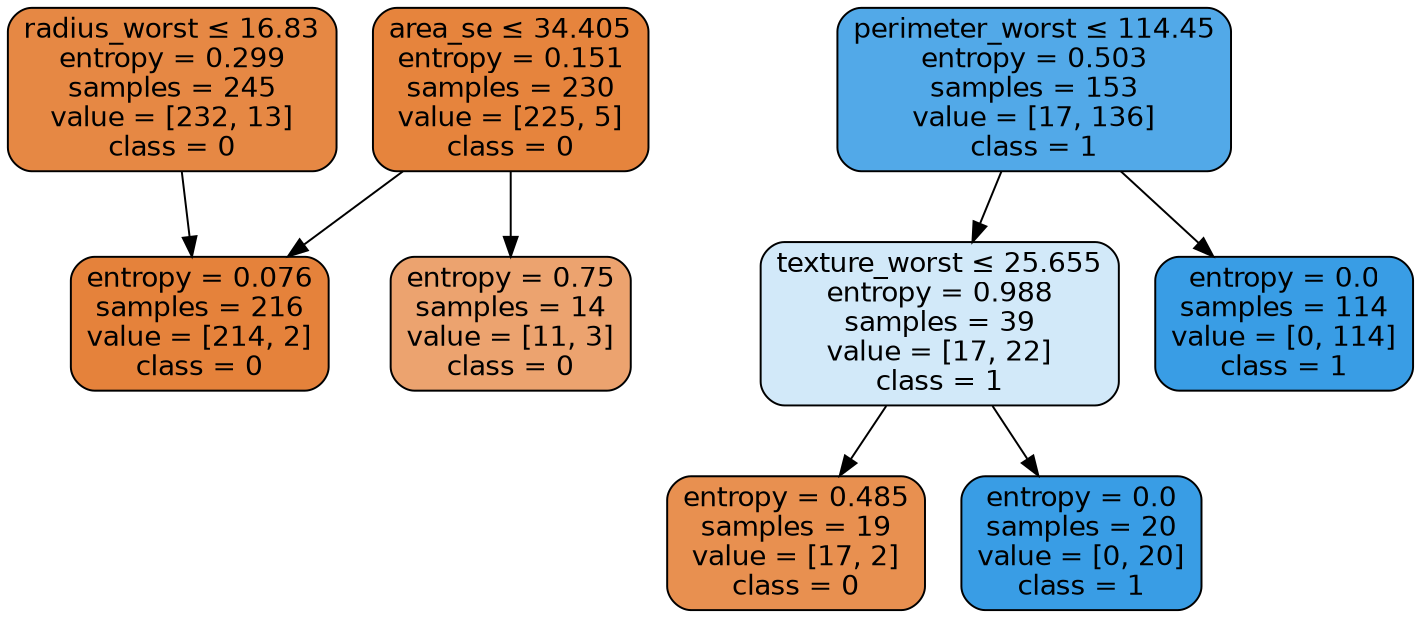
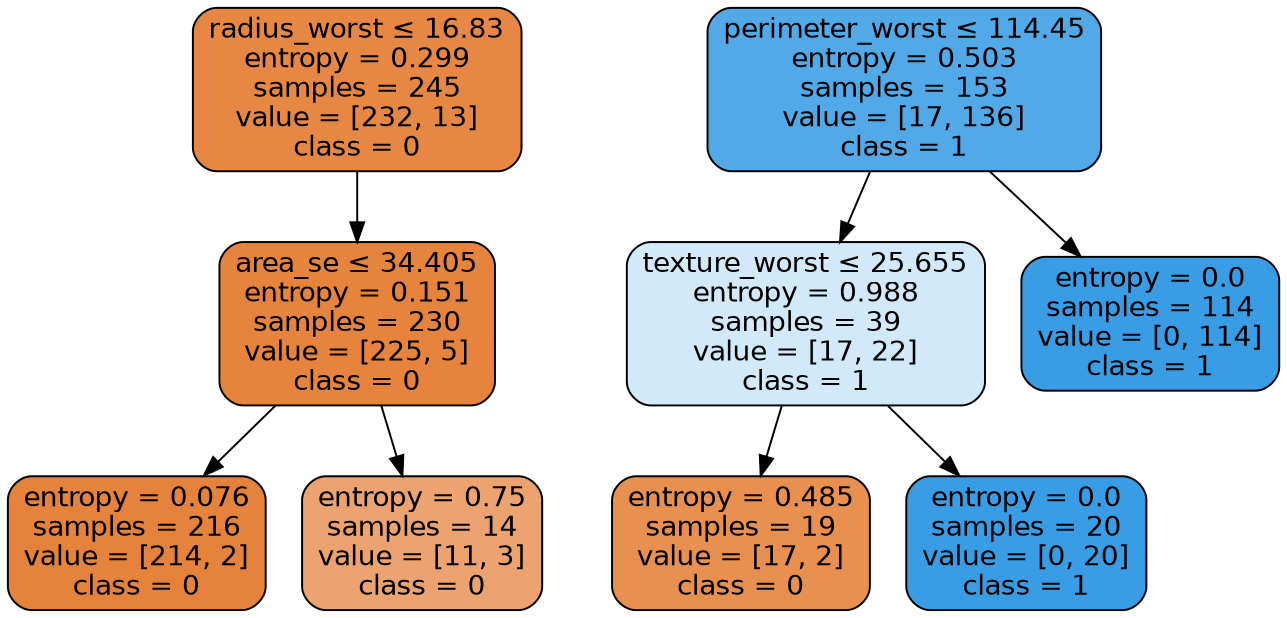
edge "radius_worst ≤ 16.83" -> "entropy = 0.076": now "radius_worst ≤ 16.83" -> "area_se ≤ 34.405"
